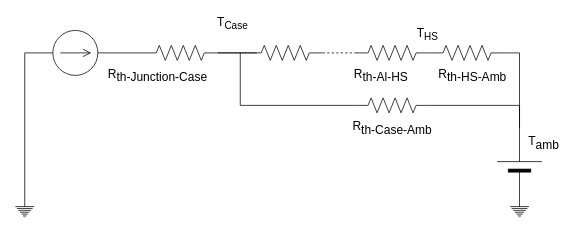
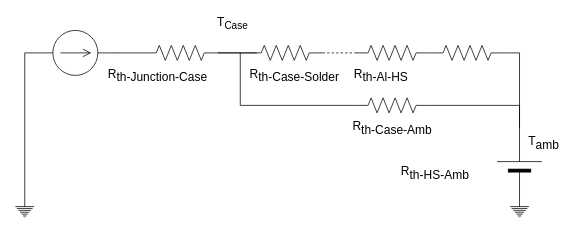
node "THS": removed
node "Rth-Case-Solder": added
node "Rth-HS-Amb": moved (473, 75) -> (435, 173)
